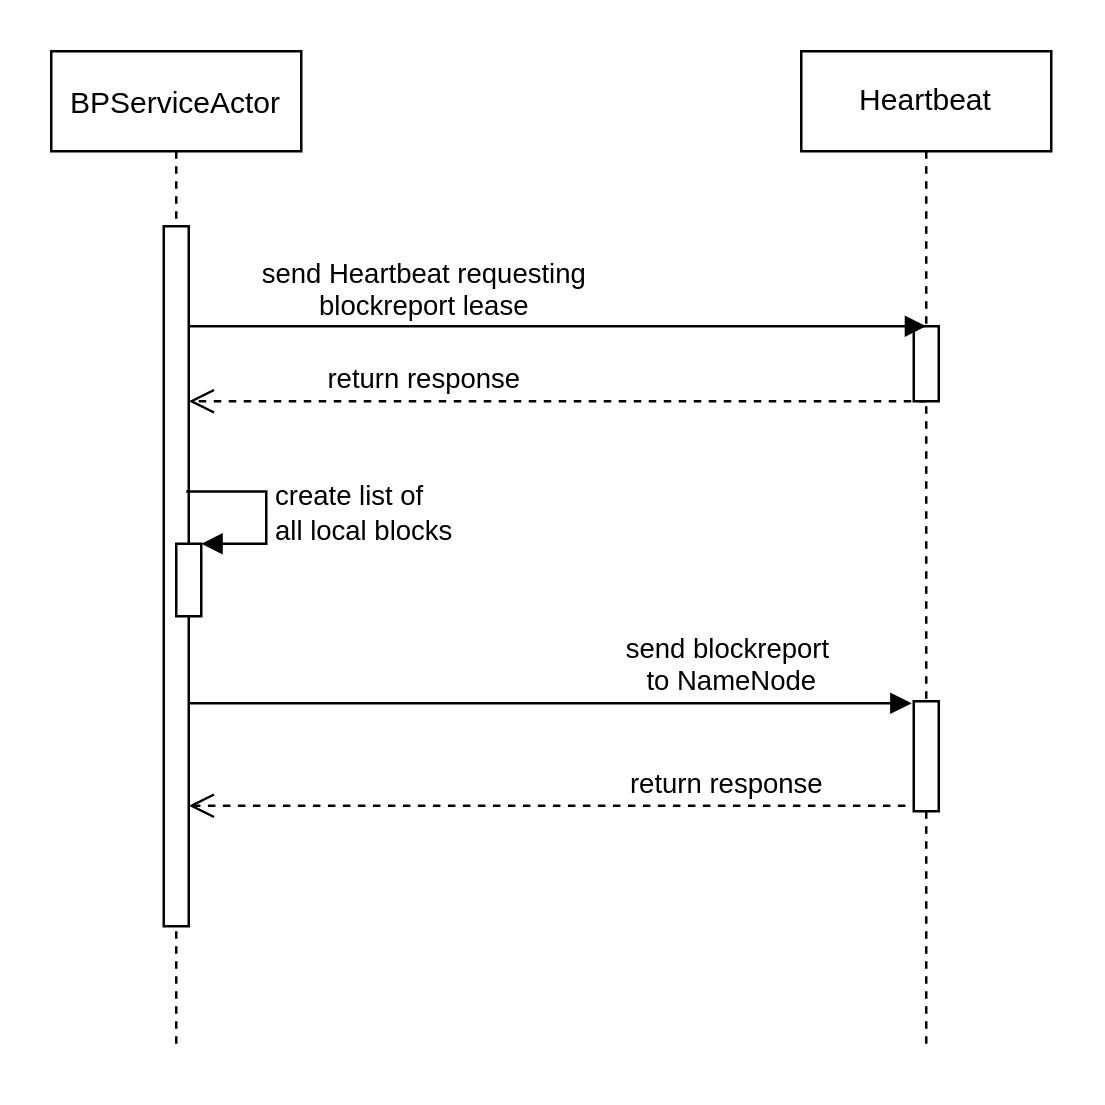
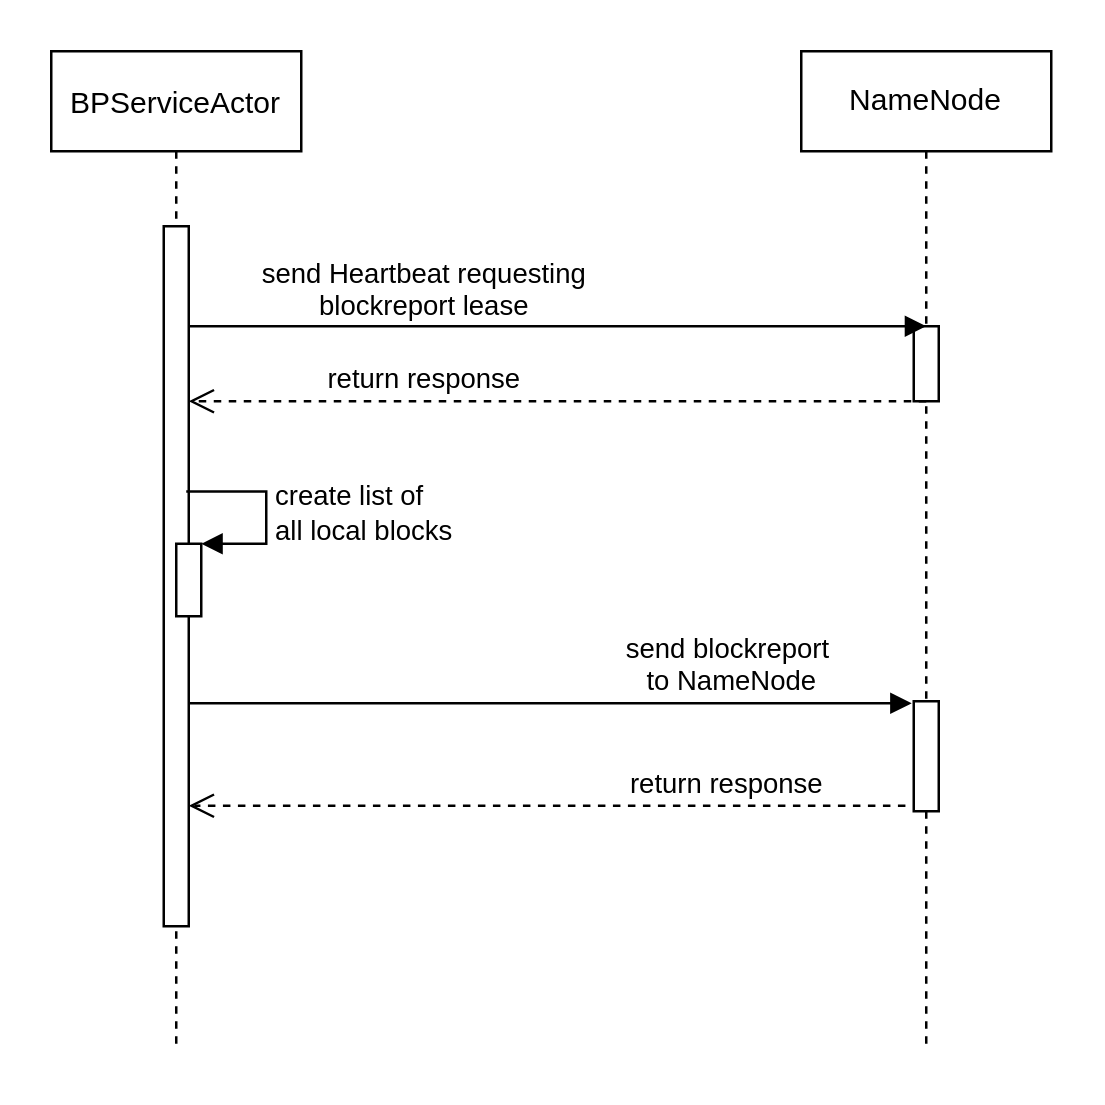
node "Heartbeat": label "Heartbeat" -> "NameNode"
